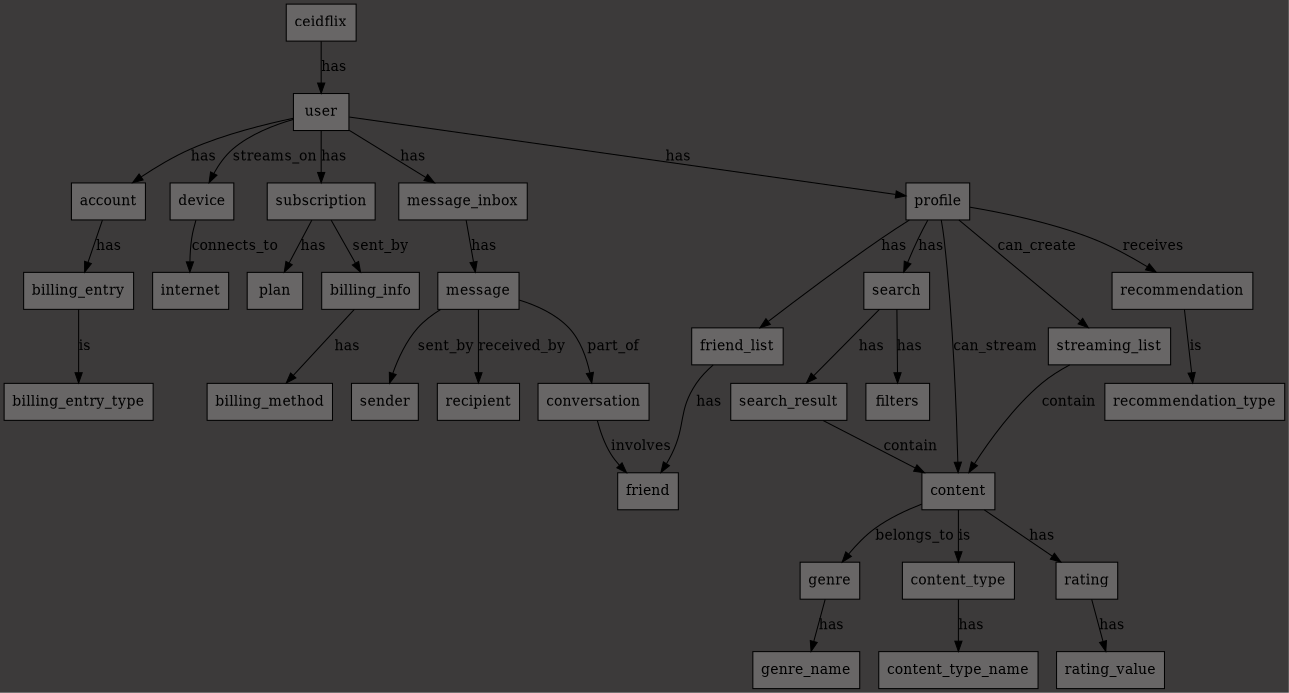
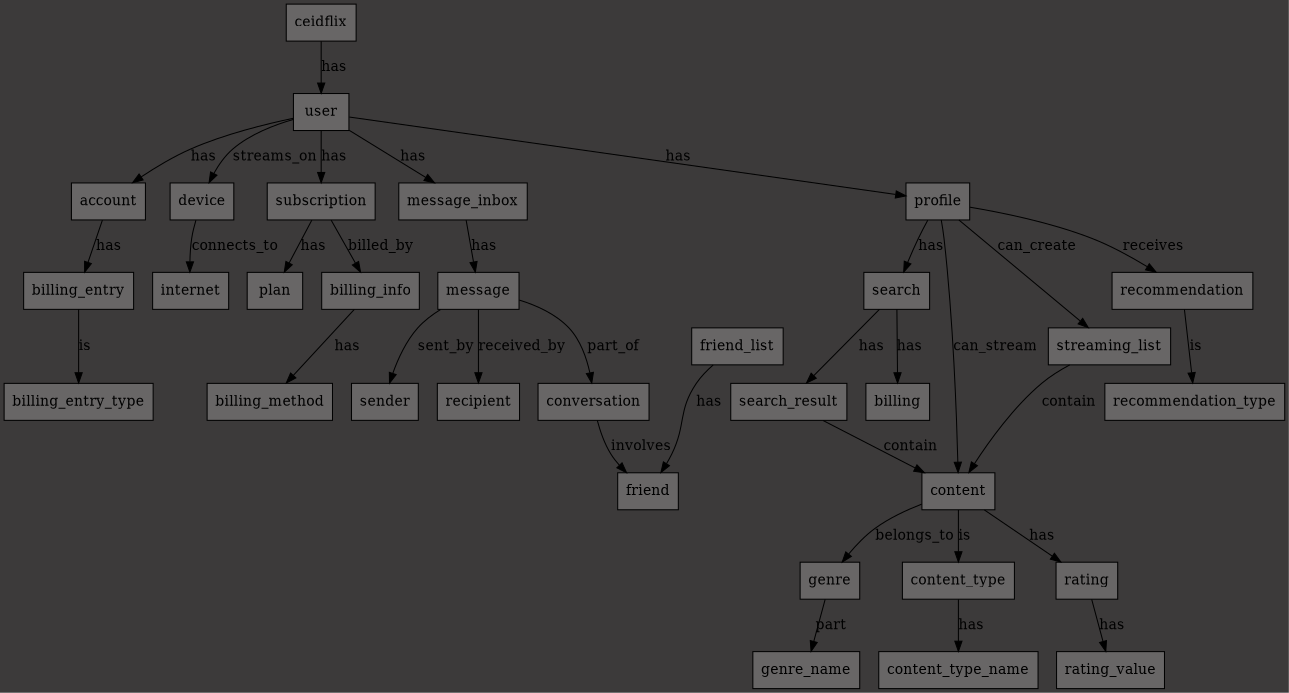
edge "subscription" -> "billing_info": label "sent_by" -> "billed_by"
edge "profile" -> "friend_list": removed, label "has"
node "filters": label "filters" -> "billing"
edge "genre" -> "genre_name": label "has" -> "part"
